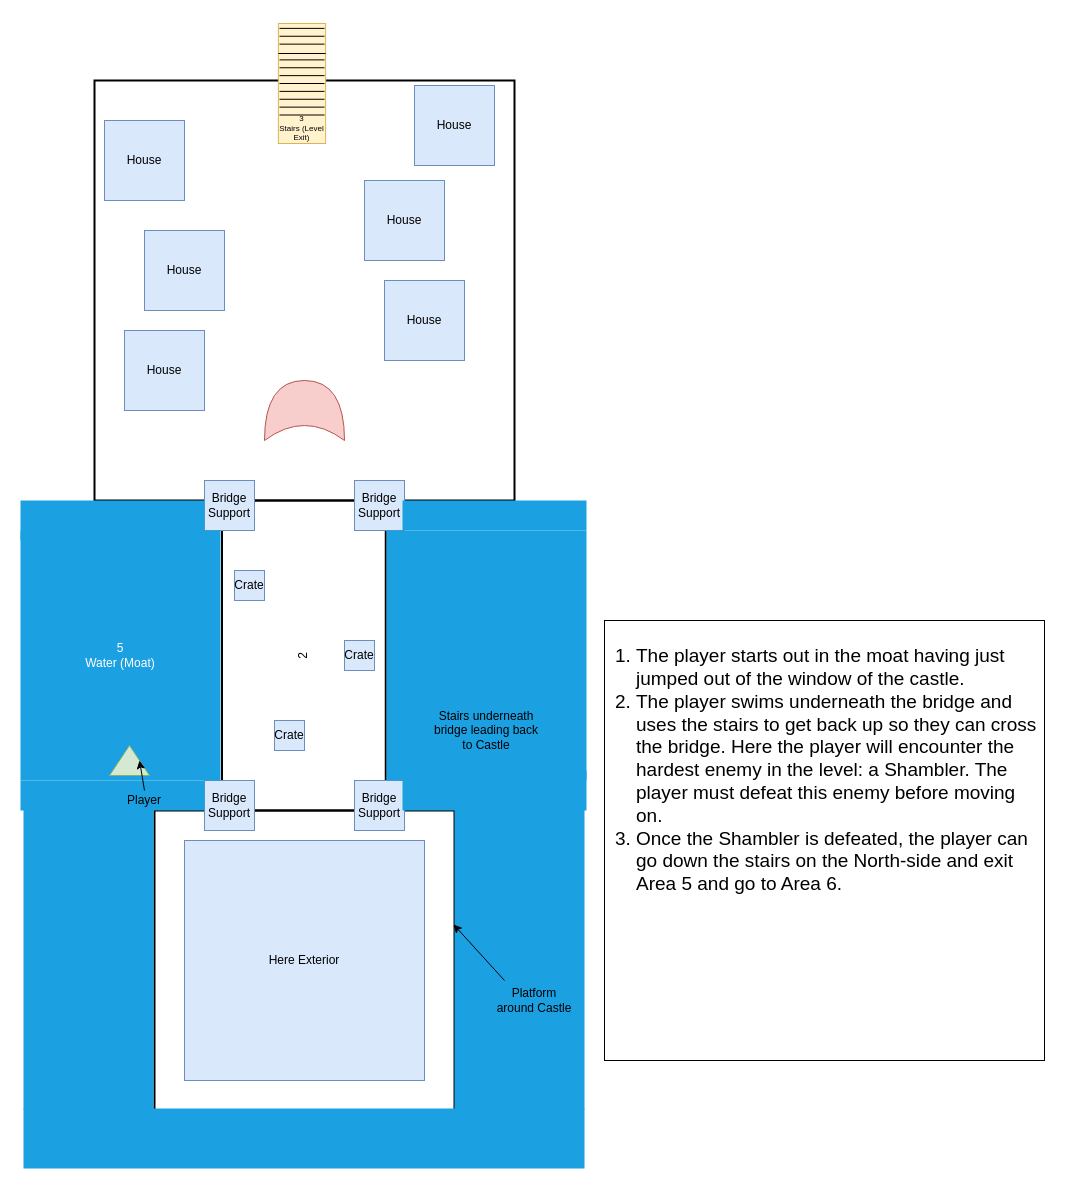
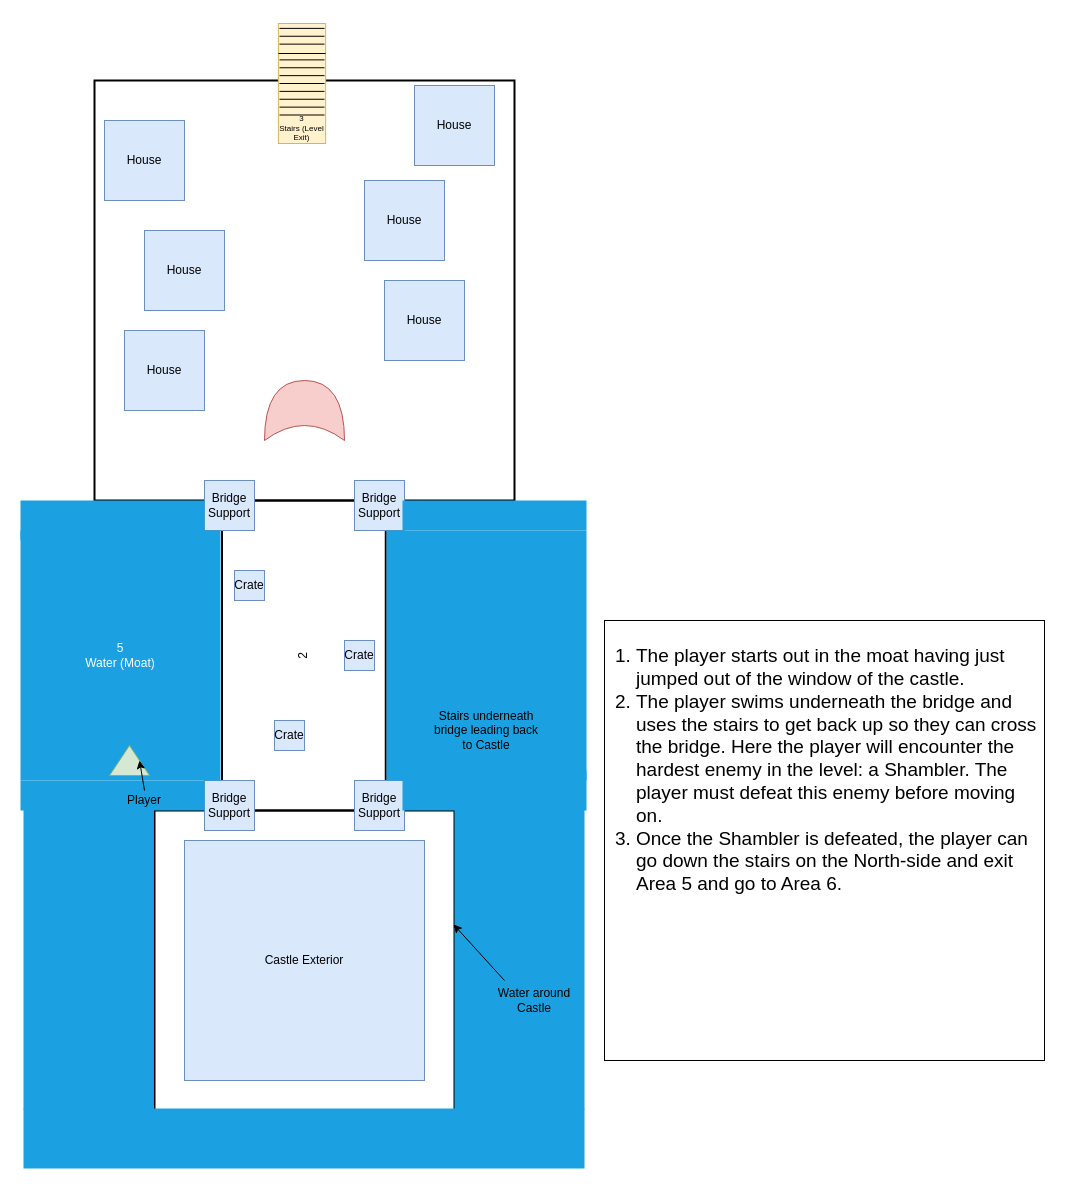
node "Here Exterior": label "Here Exterior" -> "Castle Exterior"
node "Platform around Castle": label "Platform around Castle" -> "Water around Castle"
